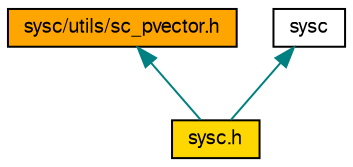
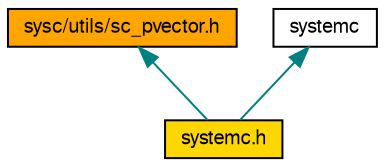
node "sysc": label "sysc" -> "systemc"
node "sysc.h": label "sysc.h" -> "systemc.h"
